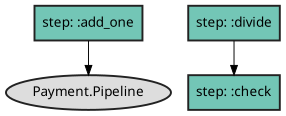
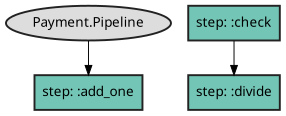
edge "step: :add_one" -> "Payment.Pipeline": reversed
edge "step: :divide" -> "step: :check": reversed
